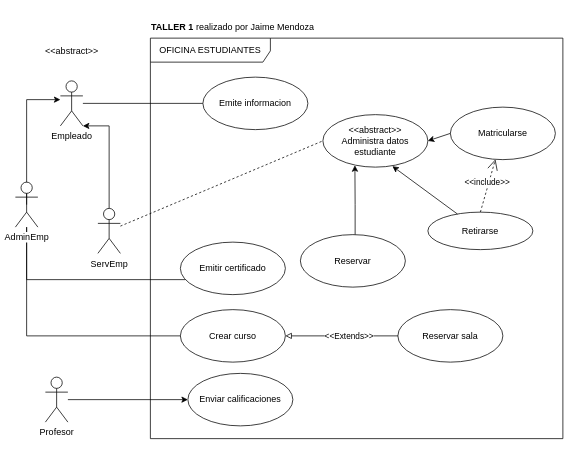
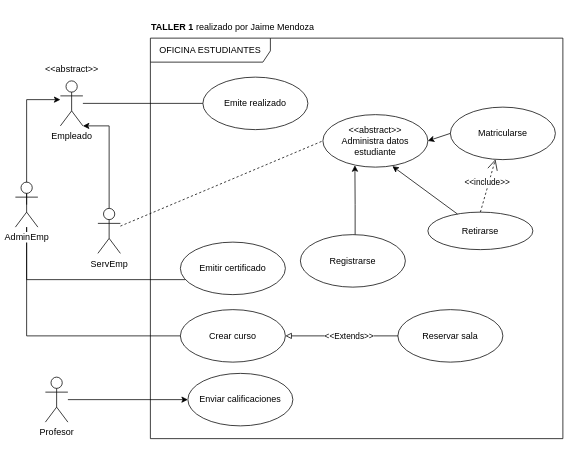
node "<<abstract>>": moved (72, 51) -> (72, 69)
node "Emite informacion": label "Emite informacion" -> "Emite realizado"
node "Reservar": label "Reservar" -> "Registrarse"
